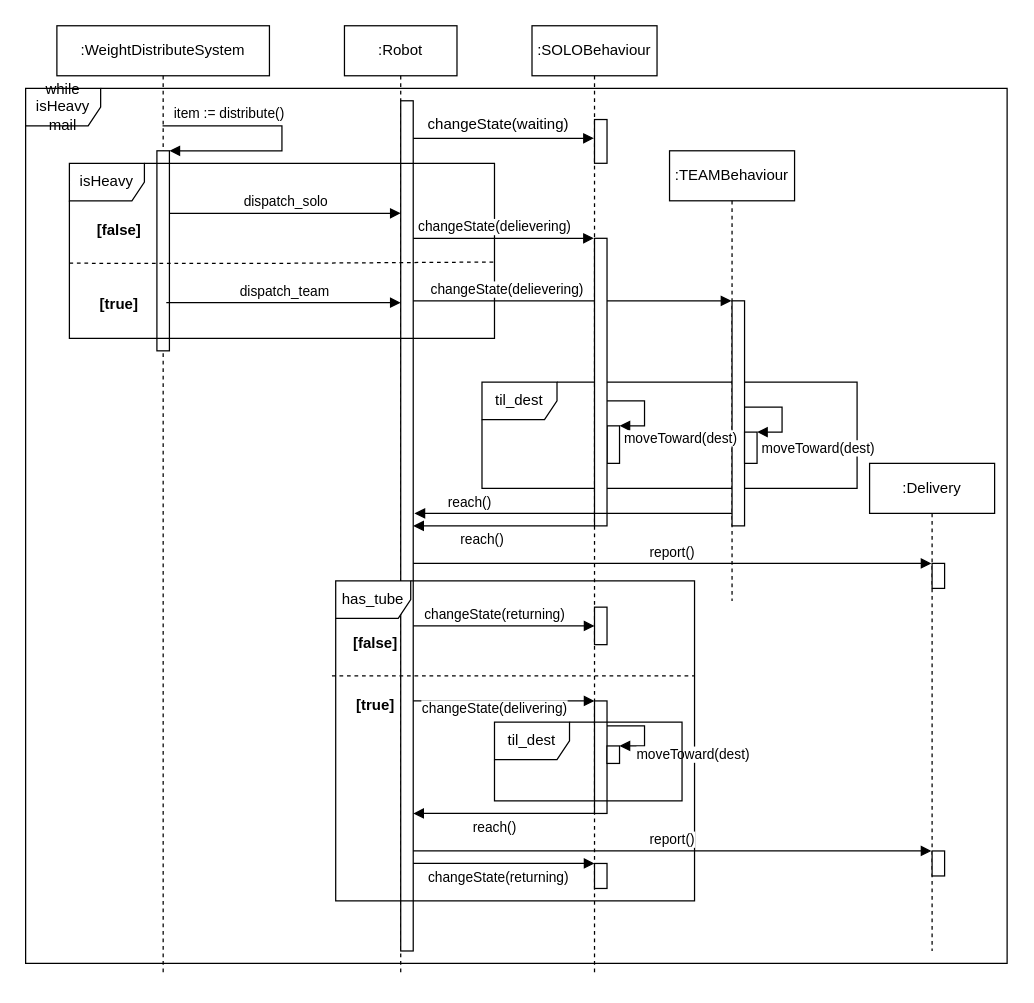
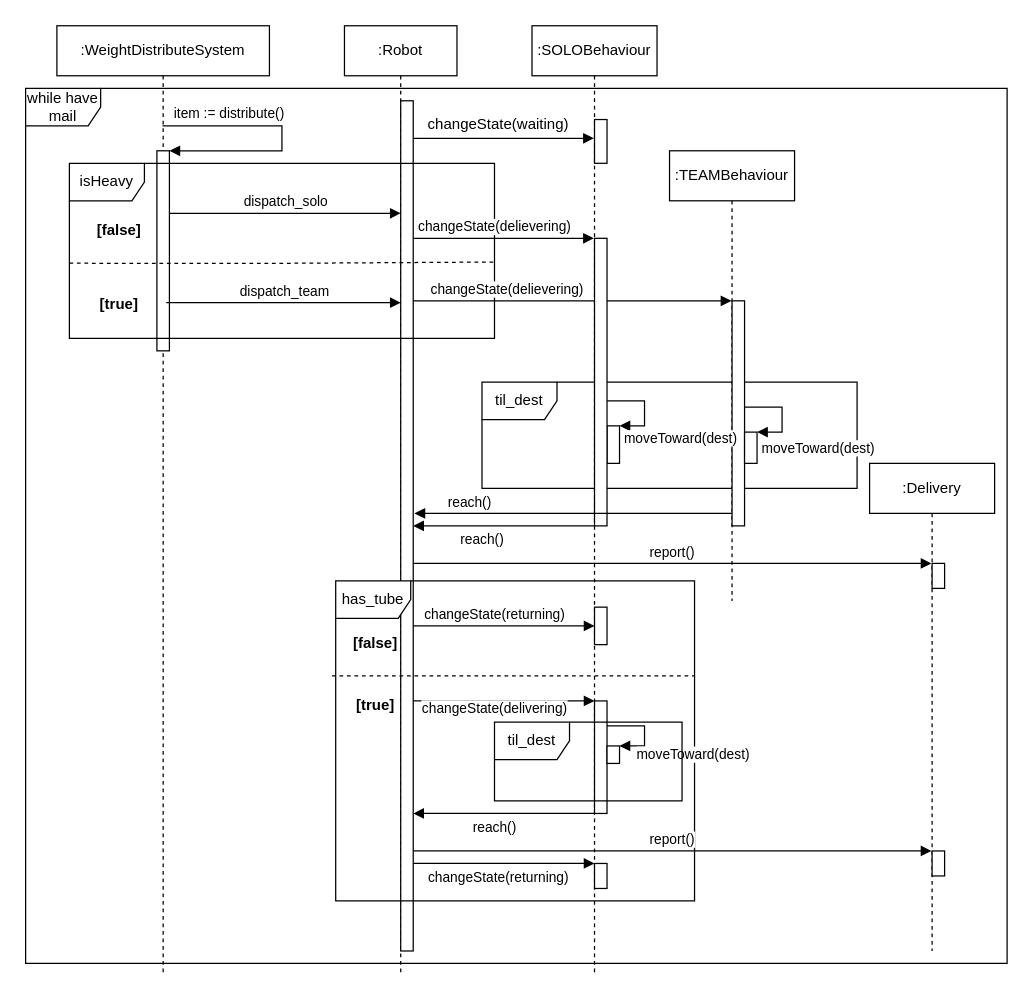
node "while isHeavy mail": label "while isHeavy mail" -> "while have mail"
